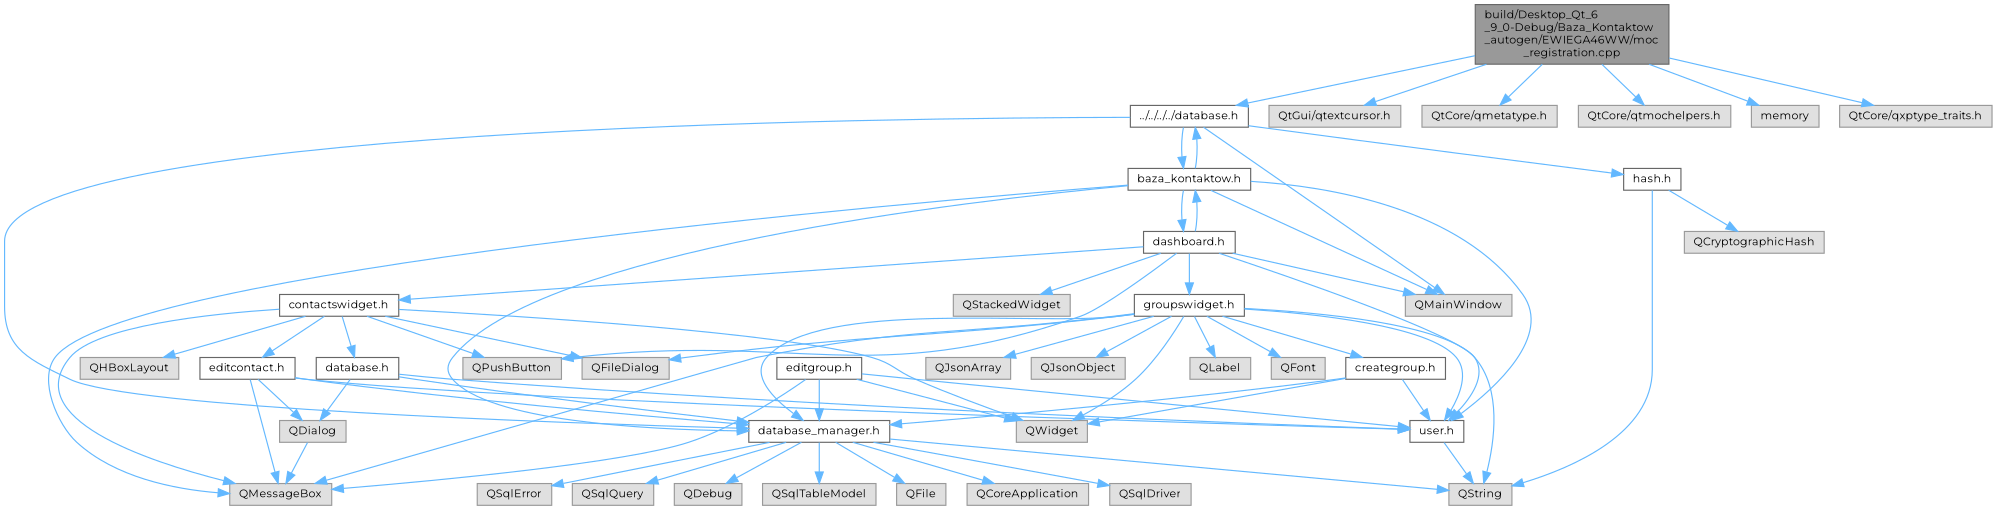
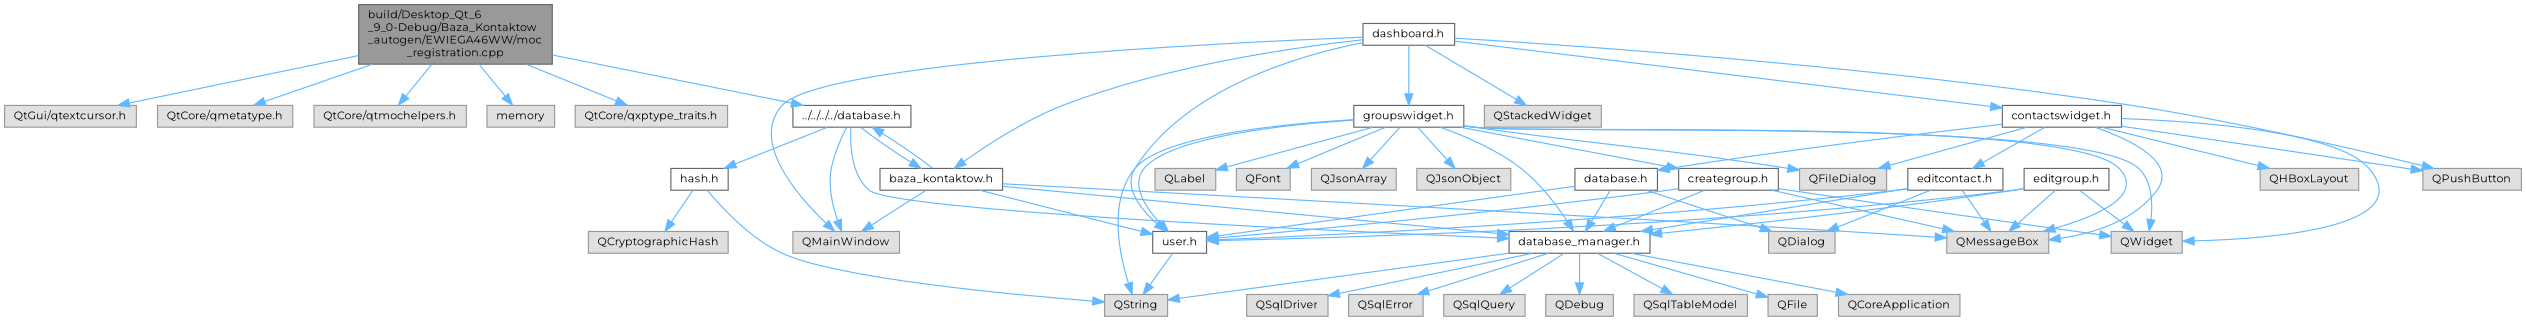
edge "baza_kontaktow.h" -> "dashboard.h": removed
edge "QDialog" -> "QMessageBox": now "creategroup.h" -> "QMessageBox"
